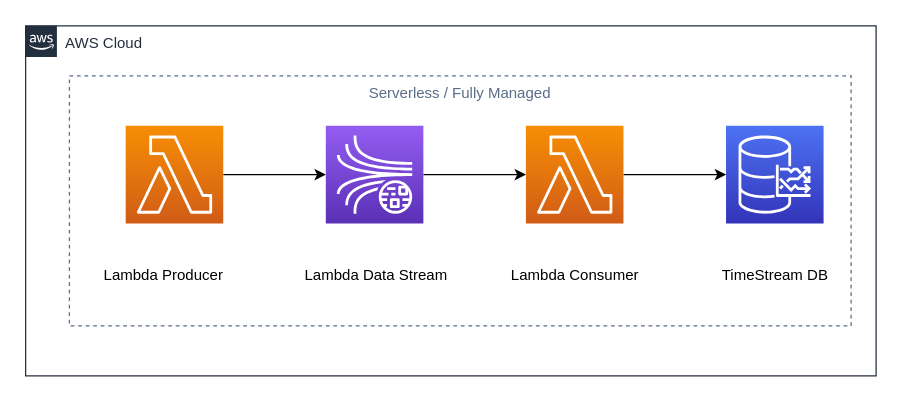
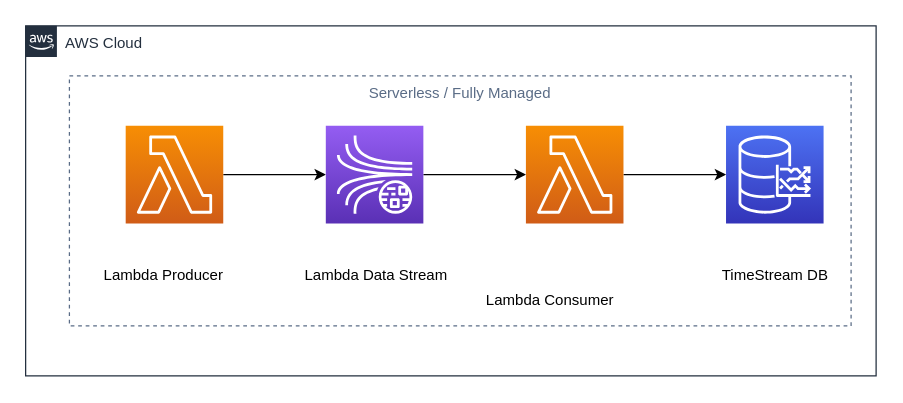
node "Lambda Consumer": moved (574, 276) -> (549, 301)
